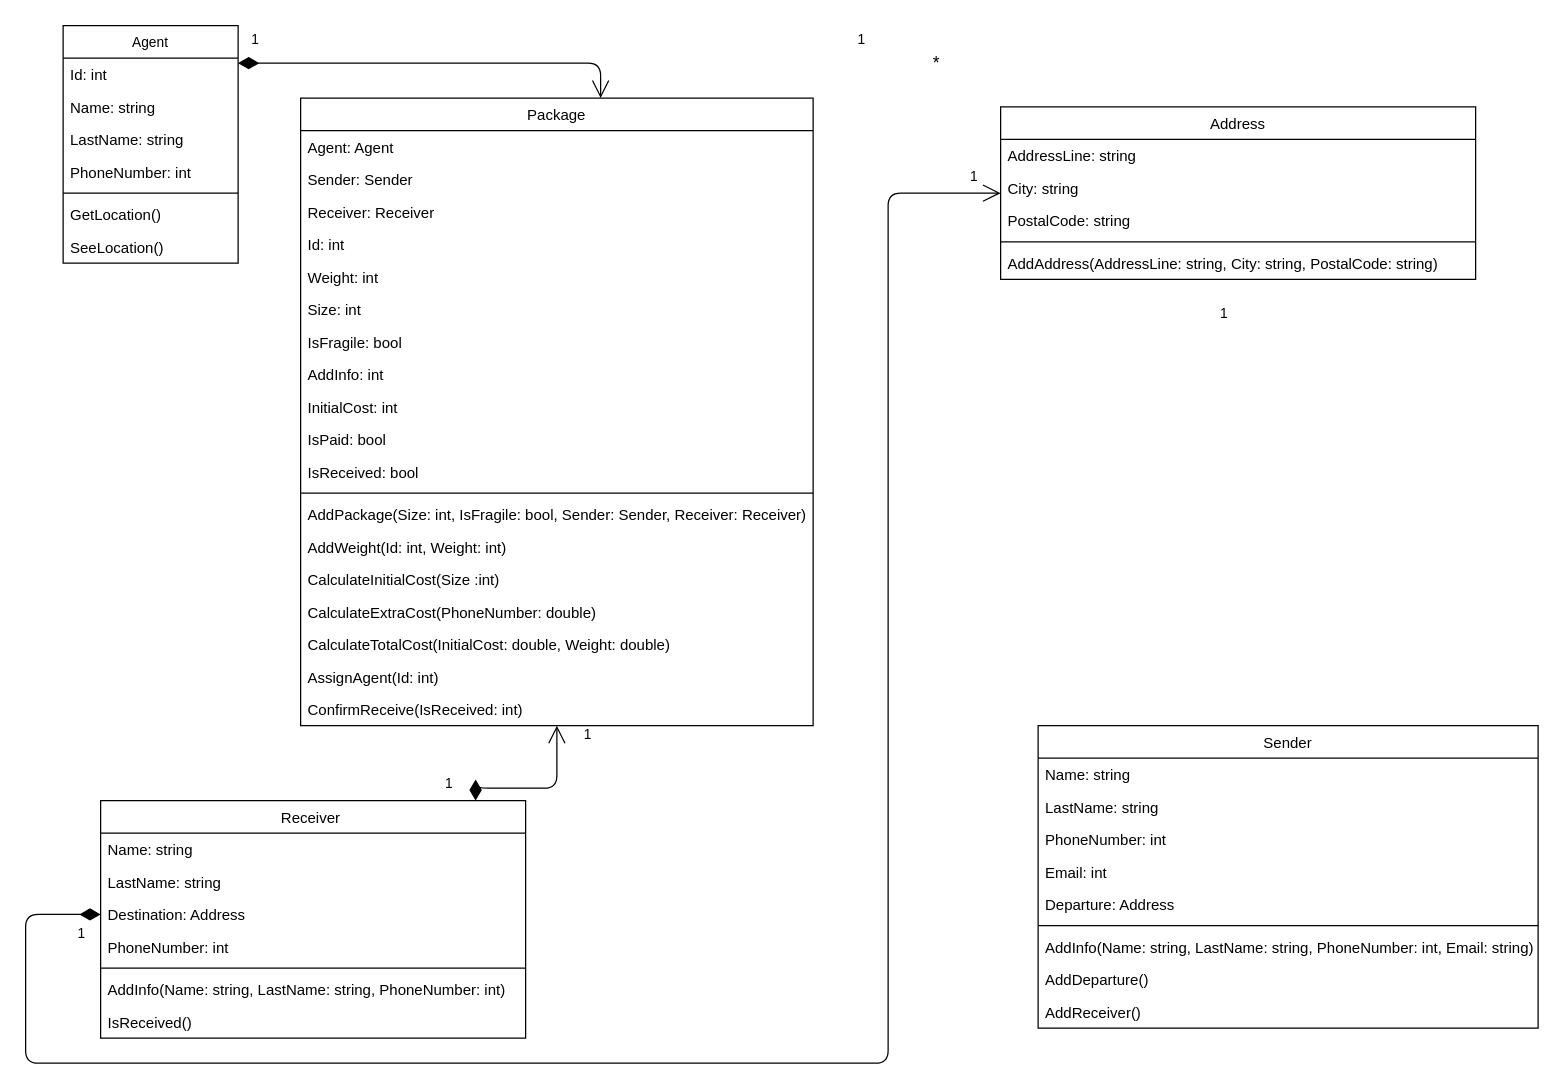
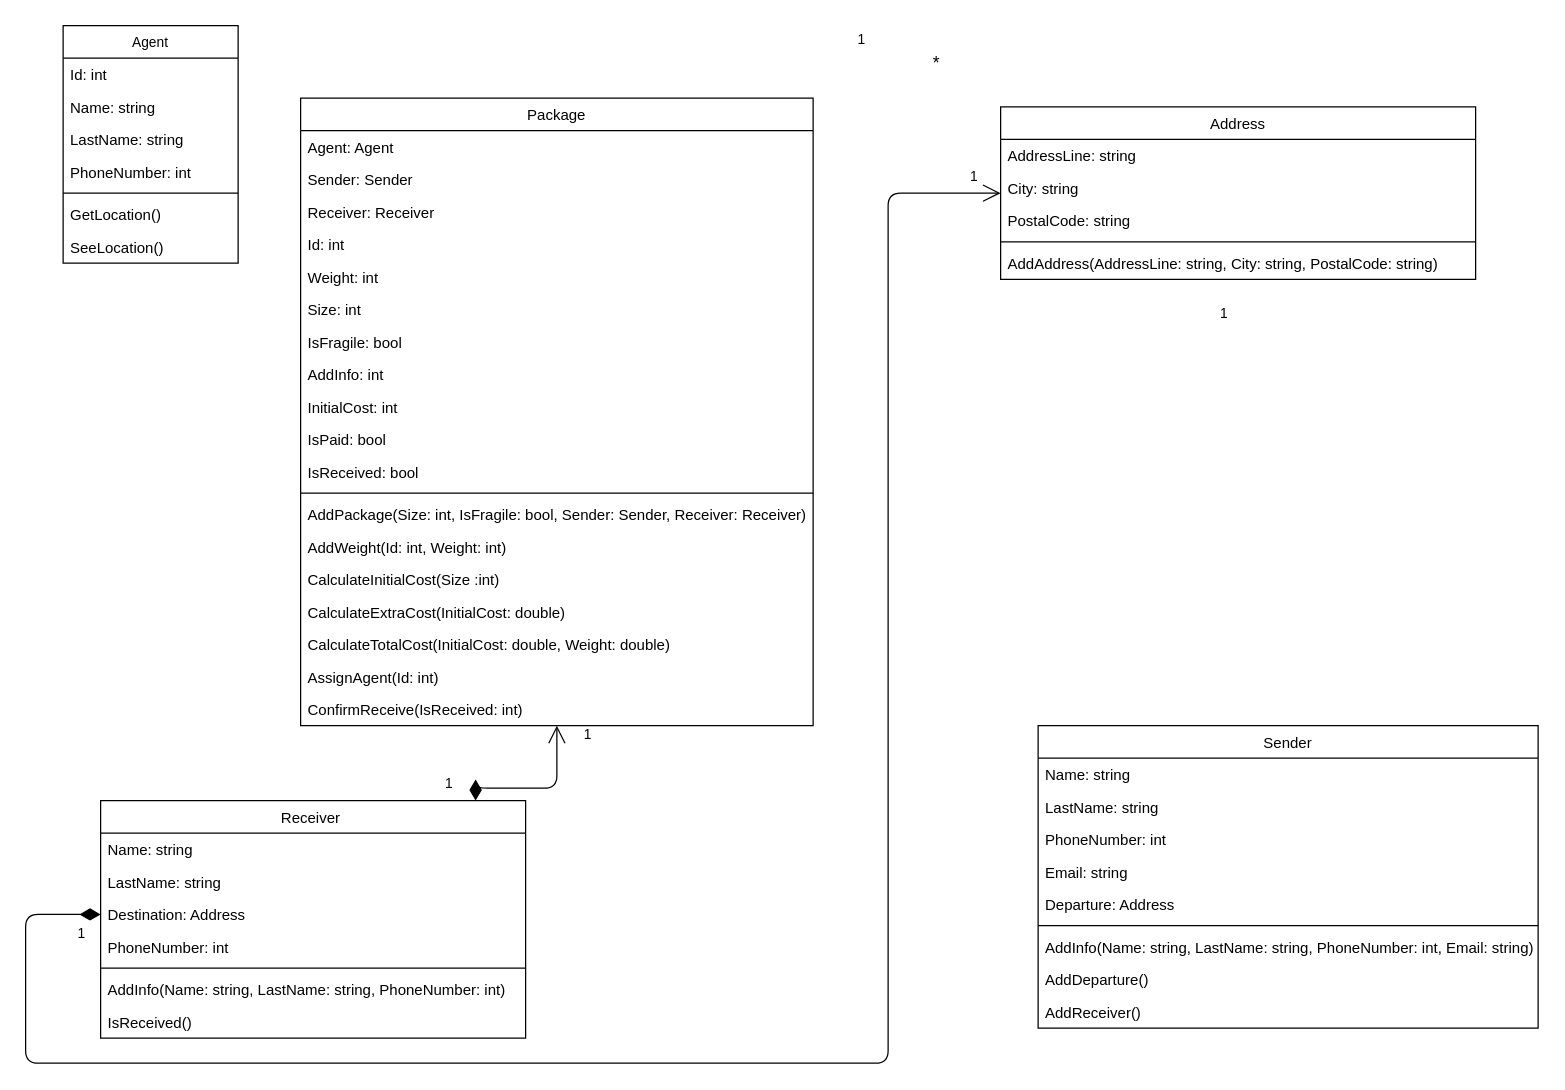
edge "Agent" -- "Package": removed, label "1"
node "CalculateExtraCost(PhoneNumber: double)": label "CalculateExtraCost(PhoneNumber: double)" -> "CalculateExtraCost(InitialCost: double)"
node "Email: int": label "Email: int" -> "Email: string"
